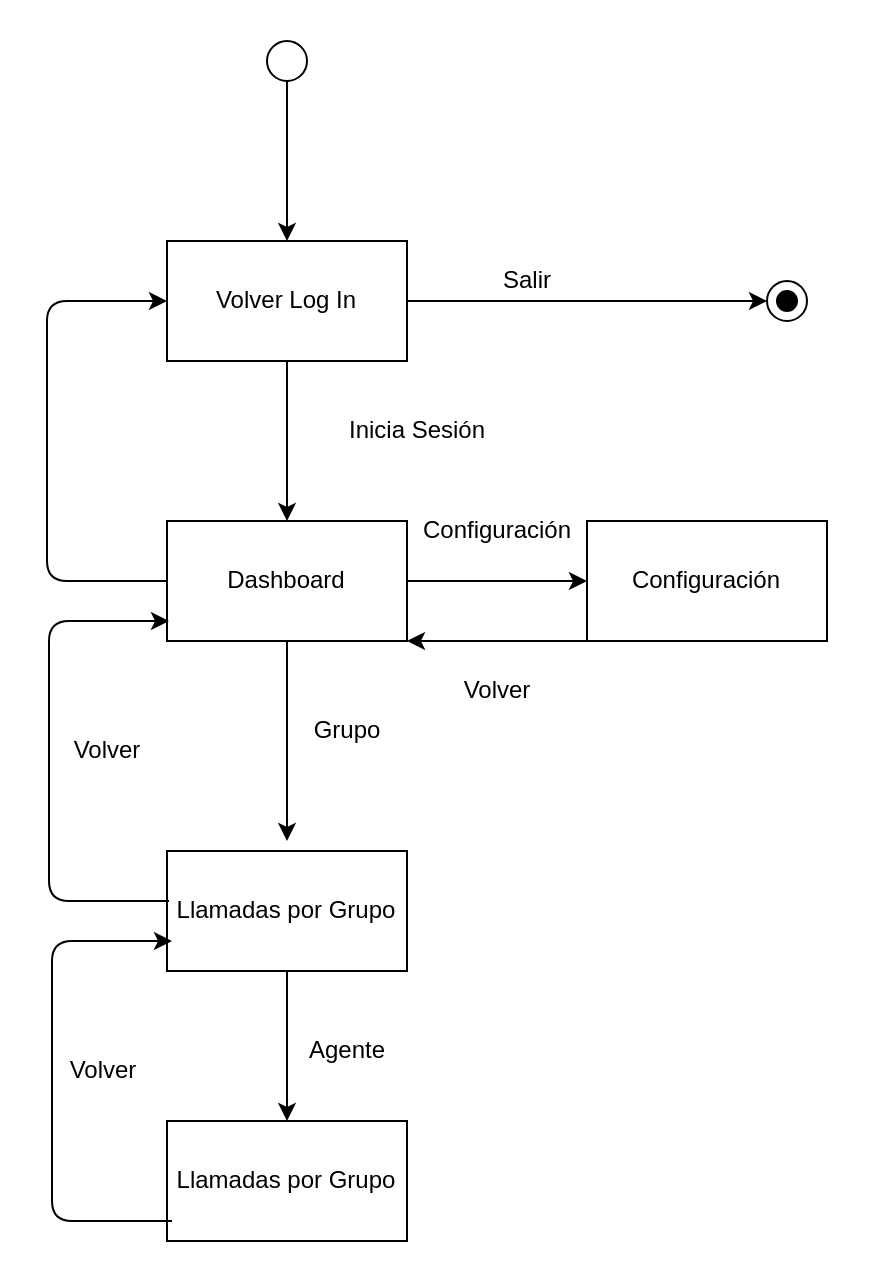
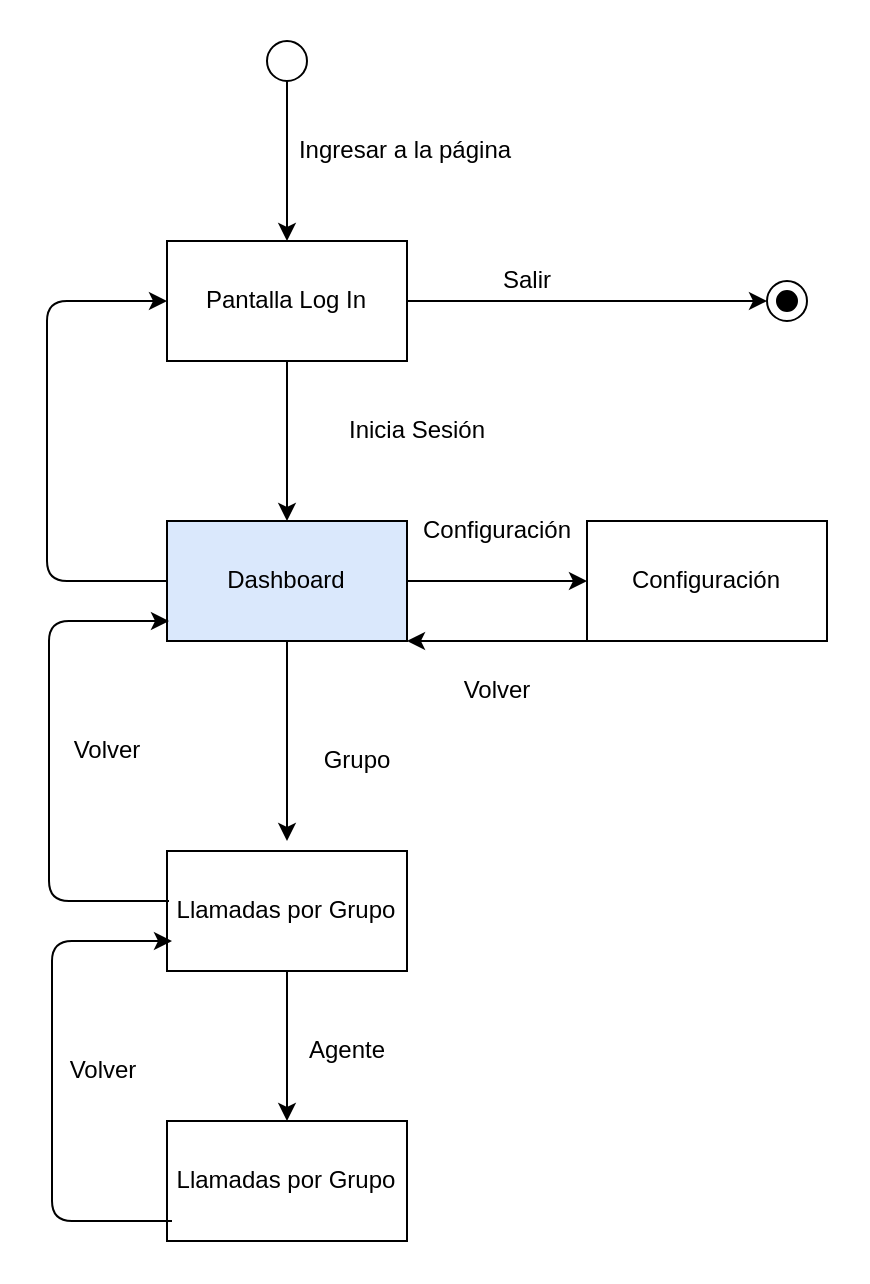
node "Ingresar a la página": added
node "Volver Log In": label "Volver Log In" -> "Pantalla Log In"
node "Dashboard": fillcolor #ffffff -> #dae8fc
node "Grupo": moved (347, 731) -> (357, 761)
